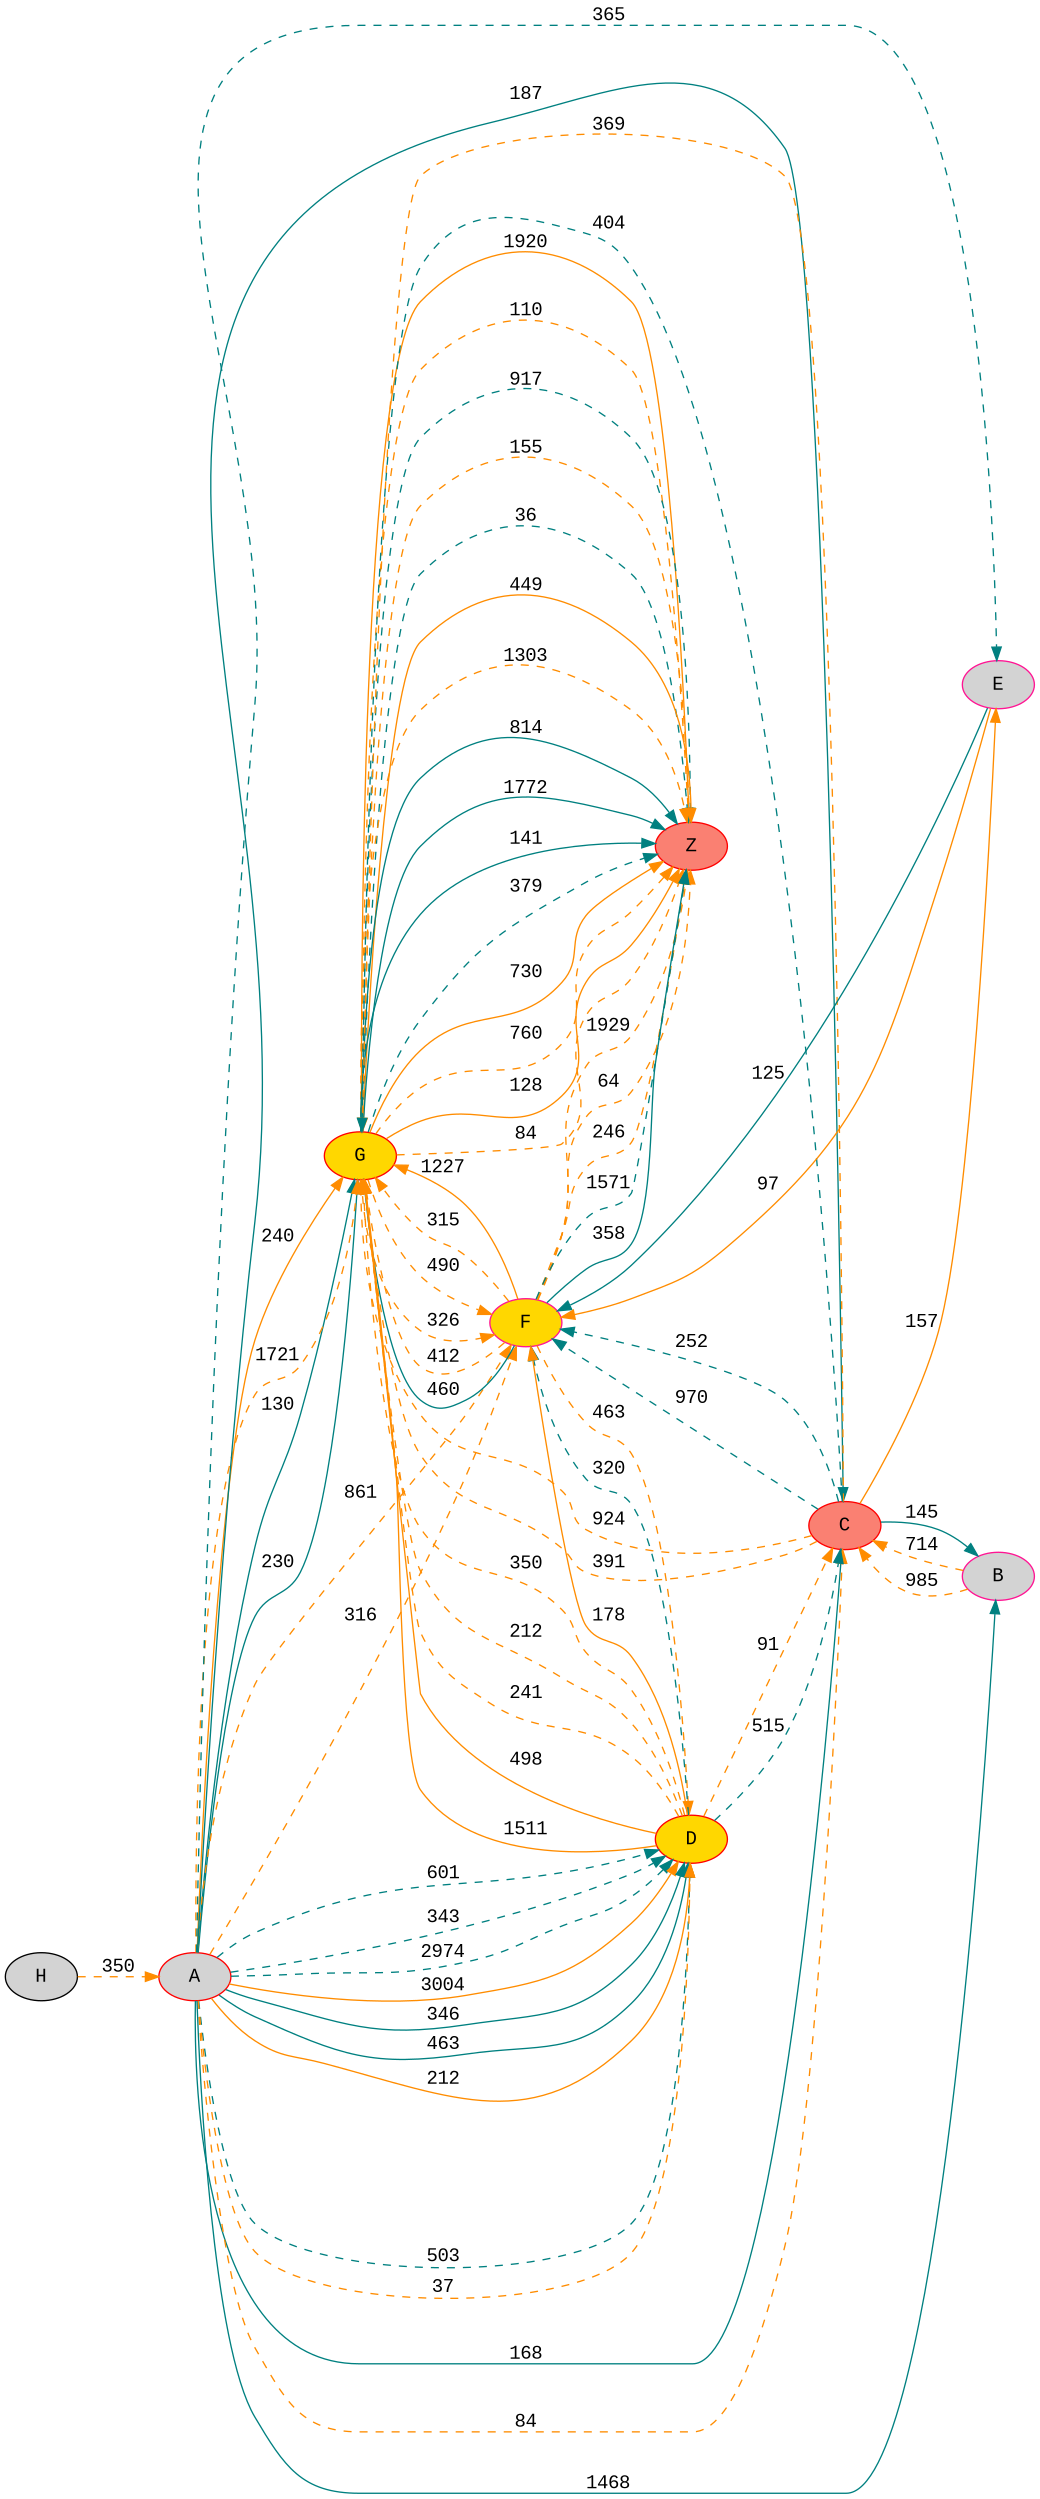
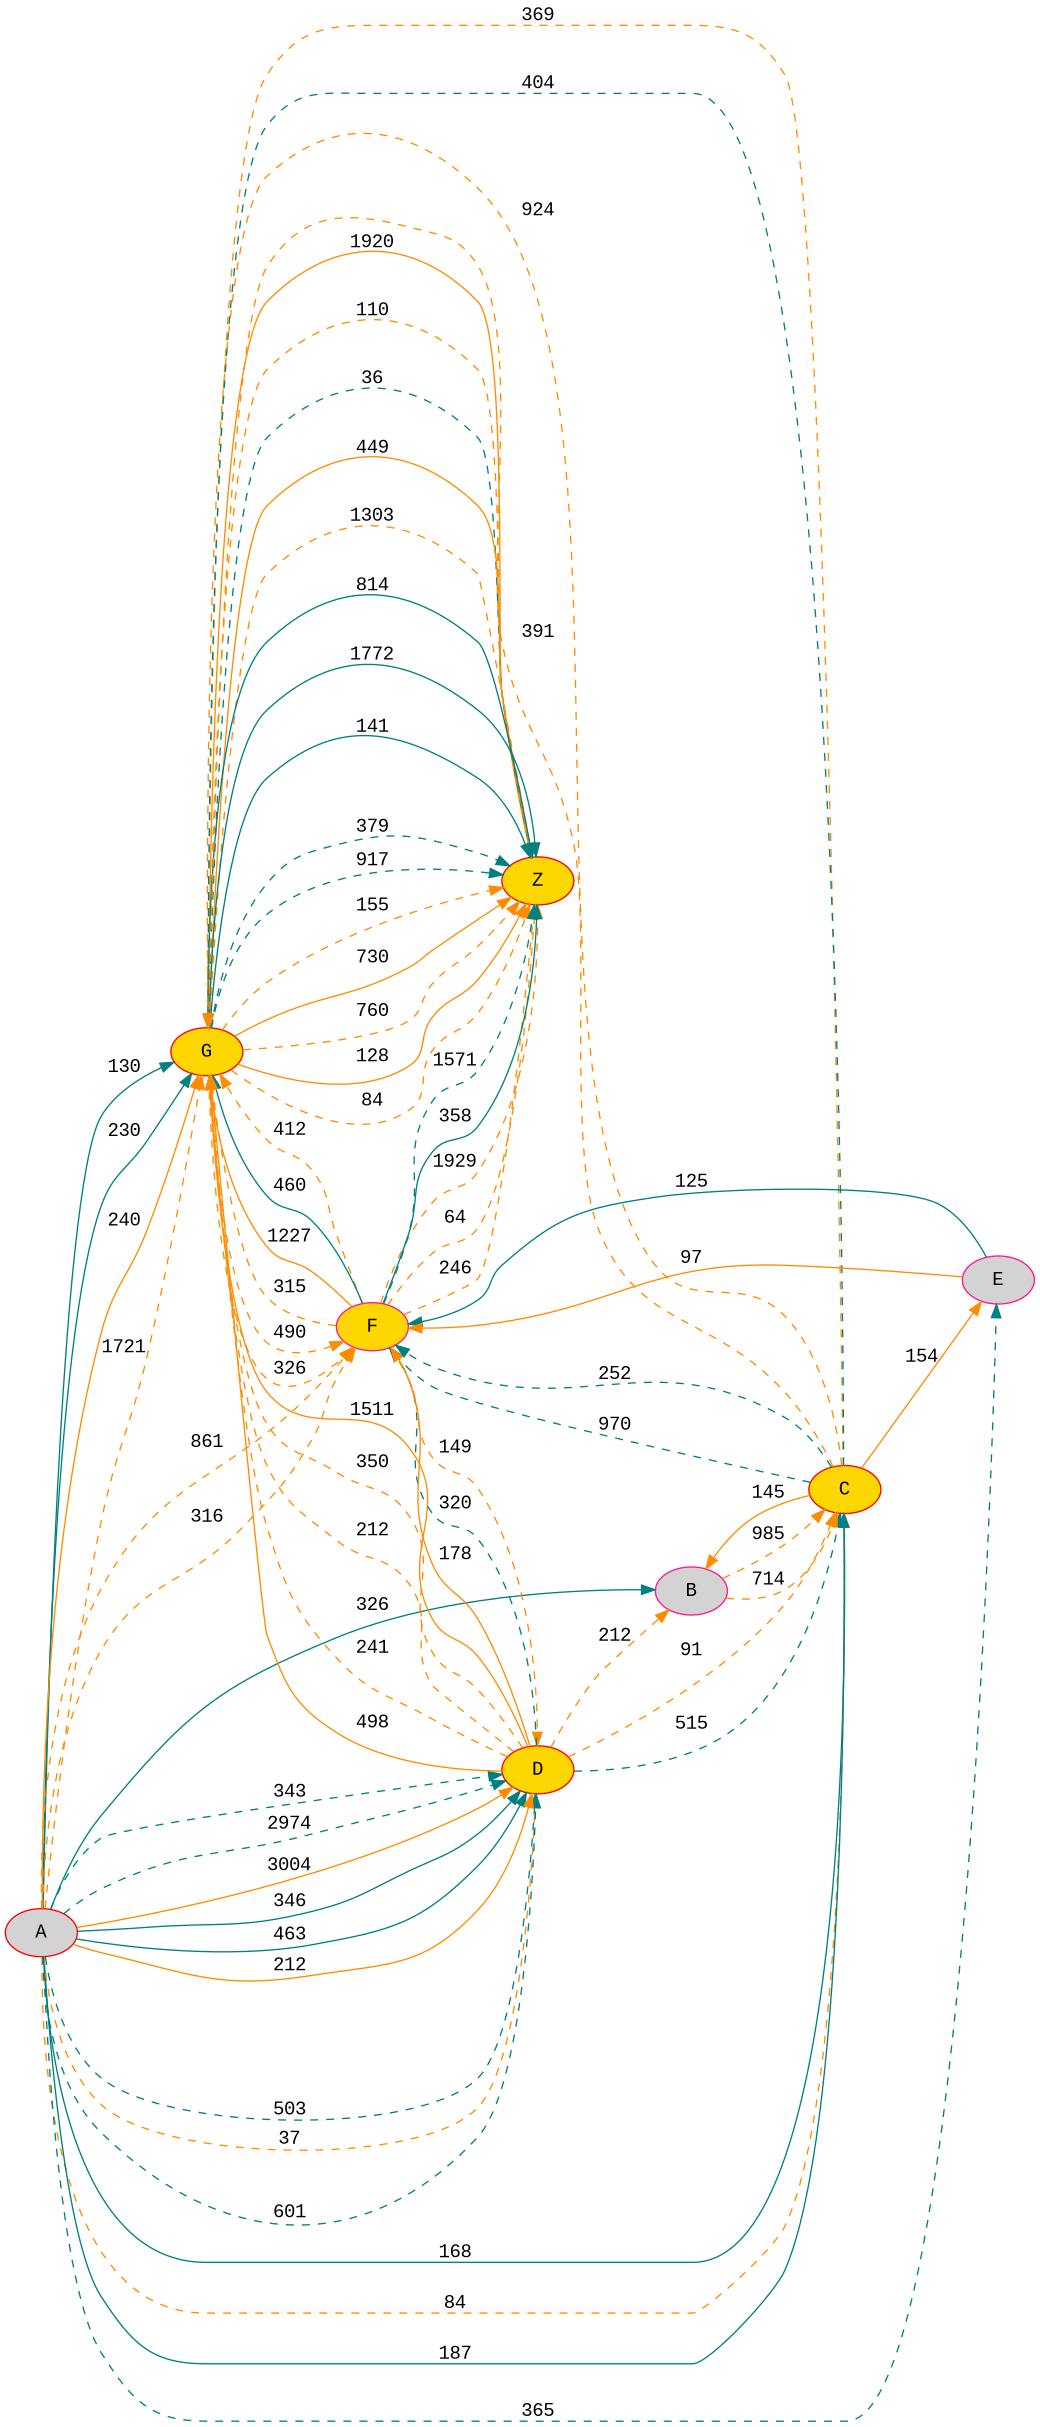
node "Z": fillcolor salmon -> gold
edge "C" -> "E": label "157" -> "154"
edge "F" -> "D": label "463" -> "149"
node "C": fillcolor salmon -> gold
edge "C" -> "B": color teal -> darkorange
edge "D" -> "B": added, label "212"
node "H": removed
edge "A" -> "B": label "1468" -> "326"
